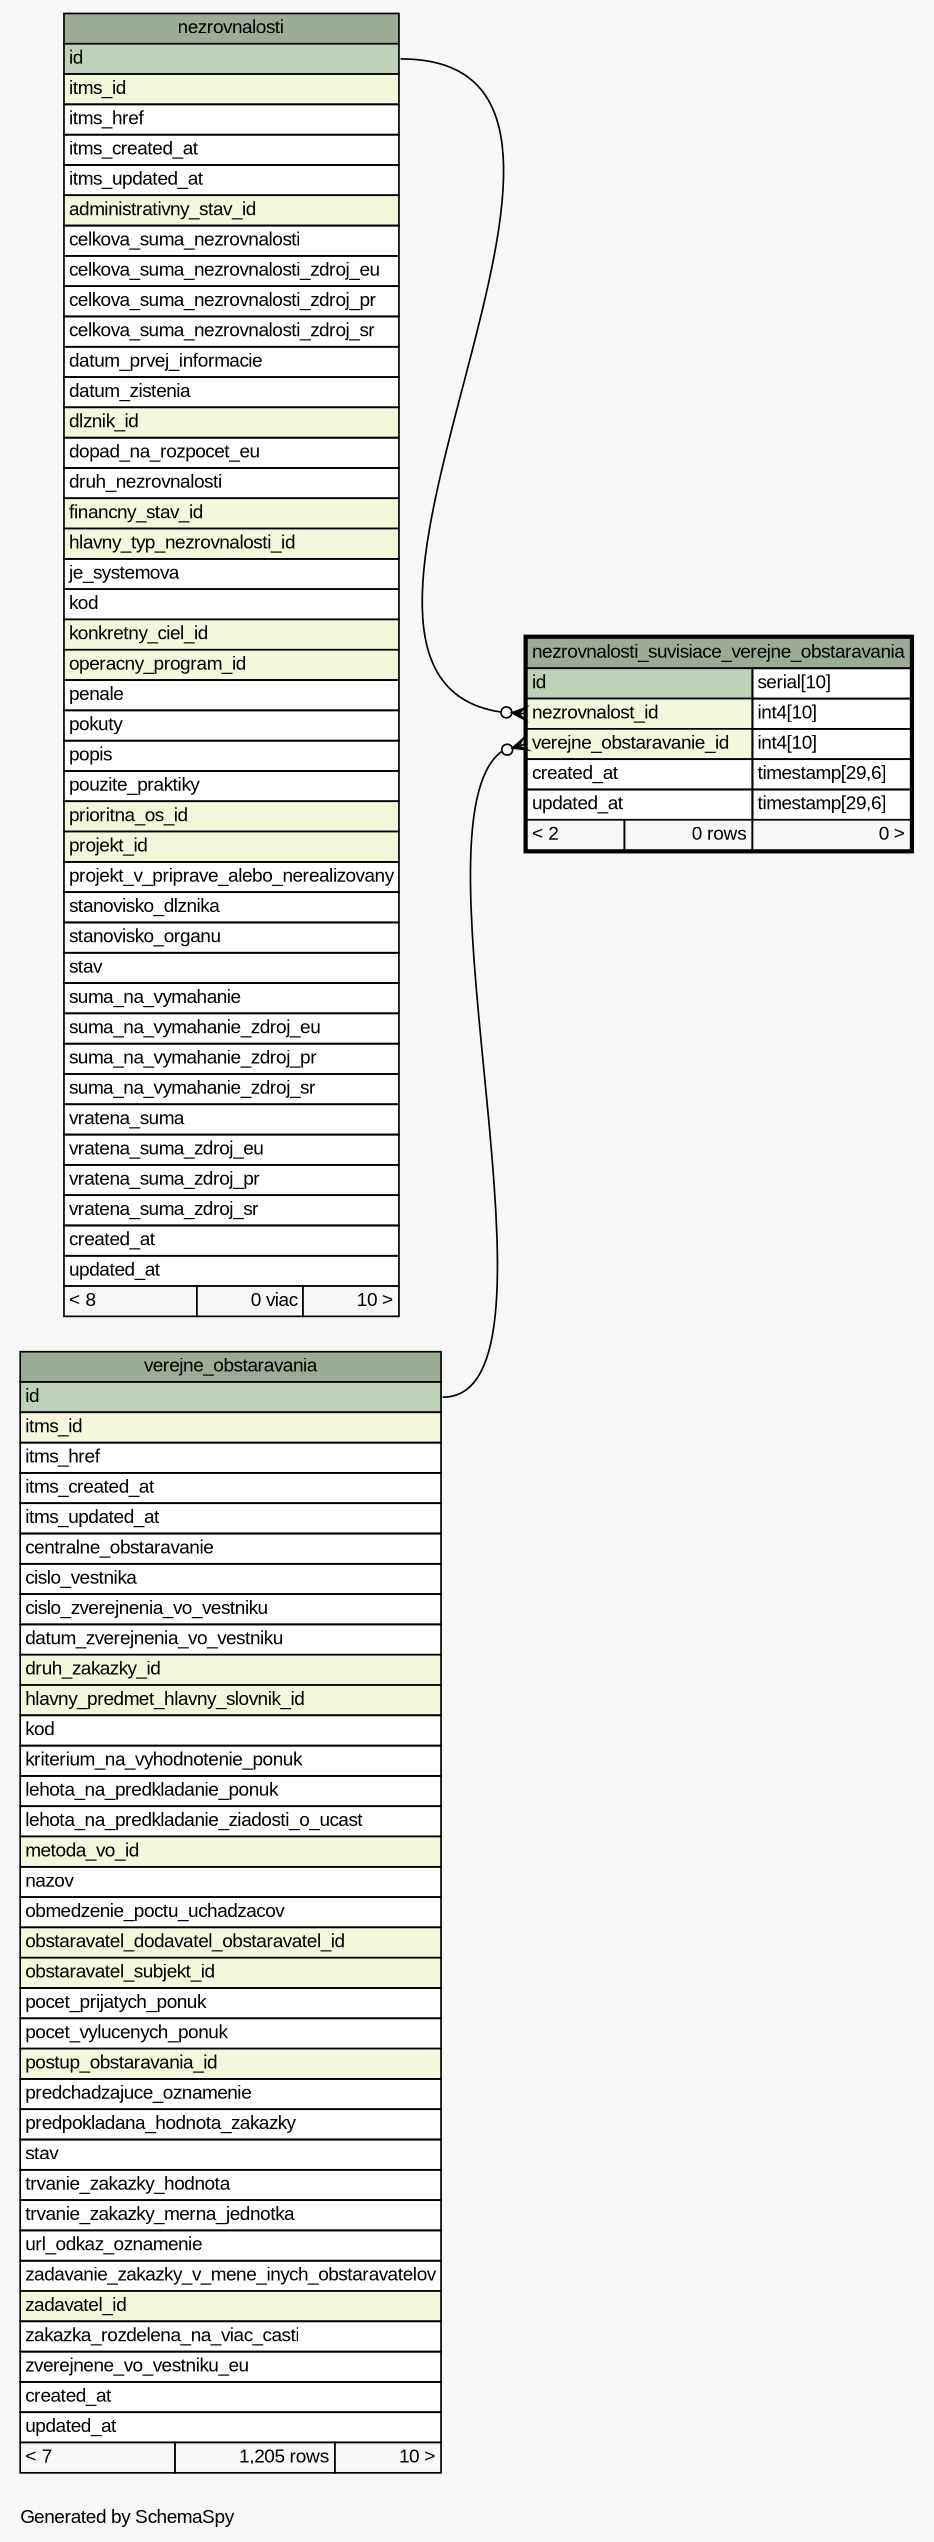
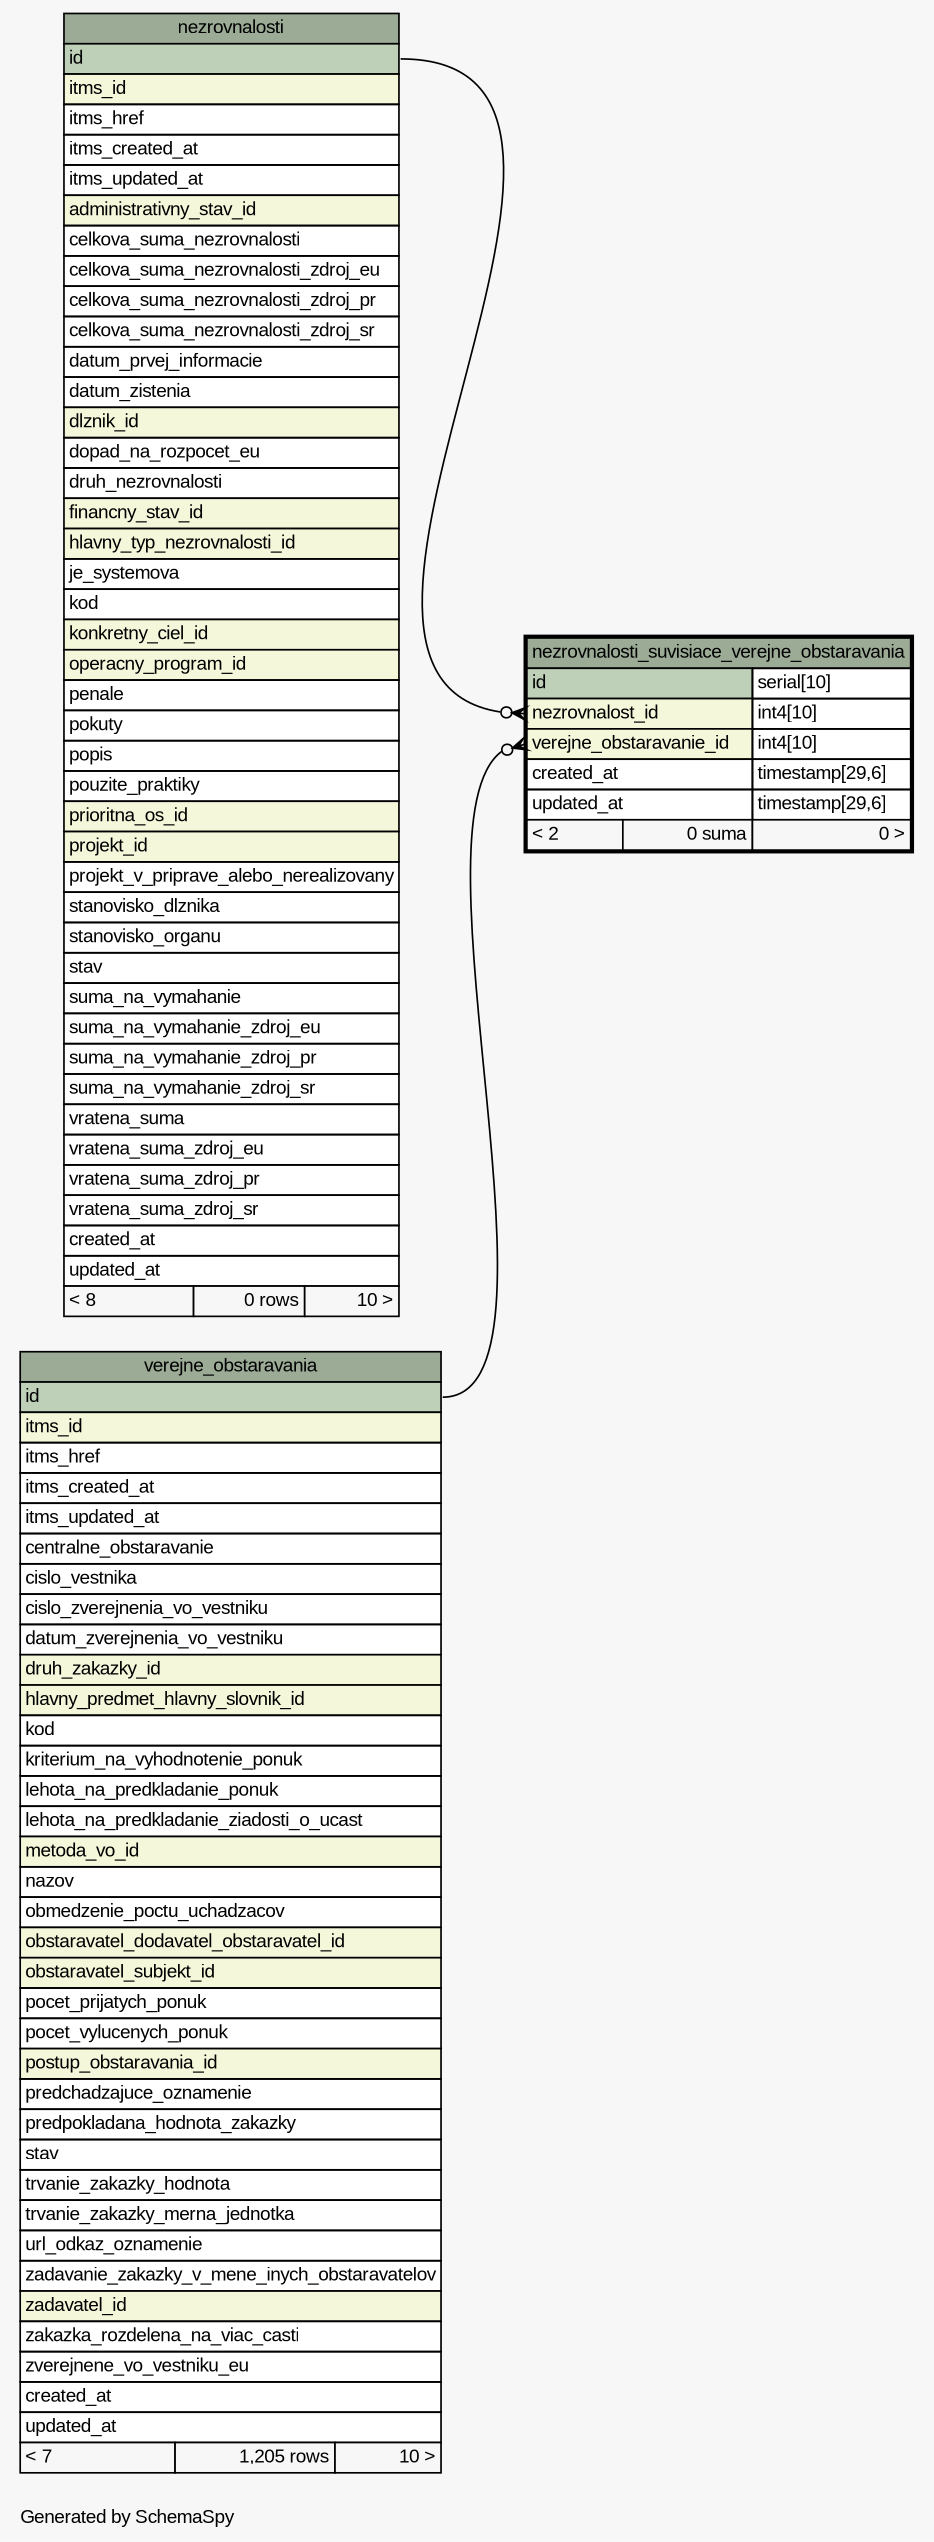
node "nezrovnalosti_suvisiace_verejne_obstaravania": text "0 rows" -> "0 suma"
node "nezrovnalosti": text "0 viac" -> "0 rows"
